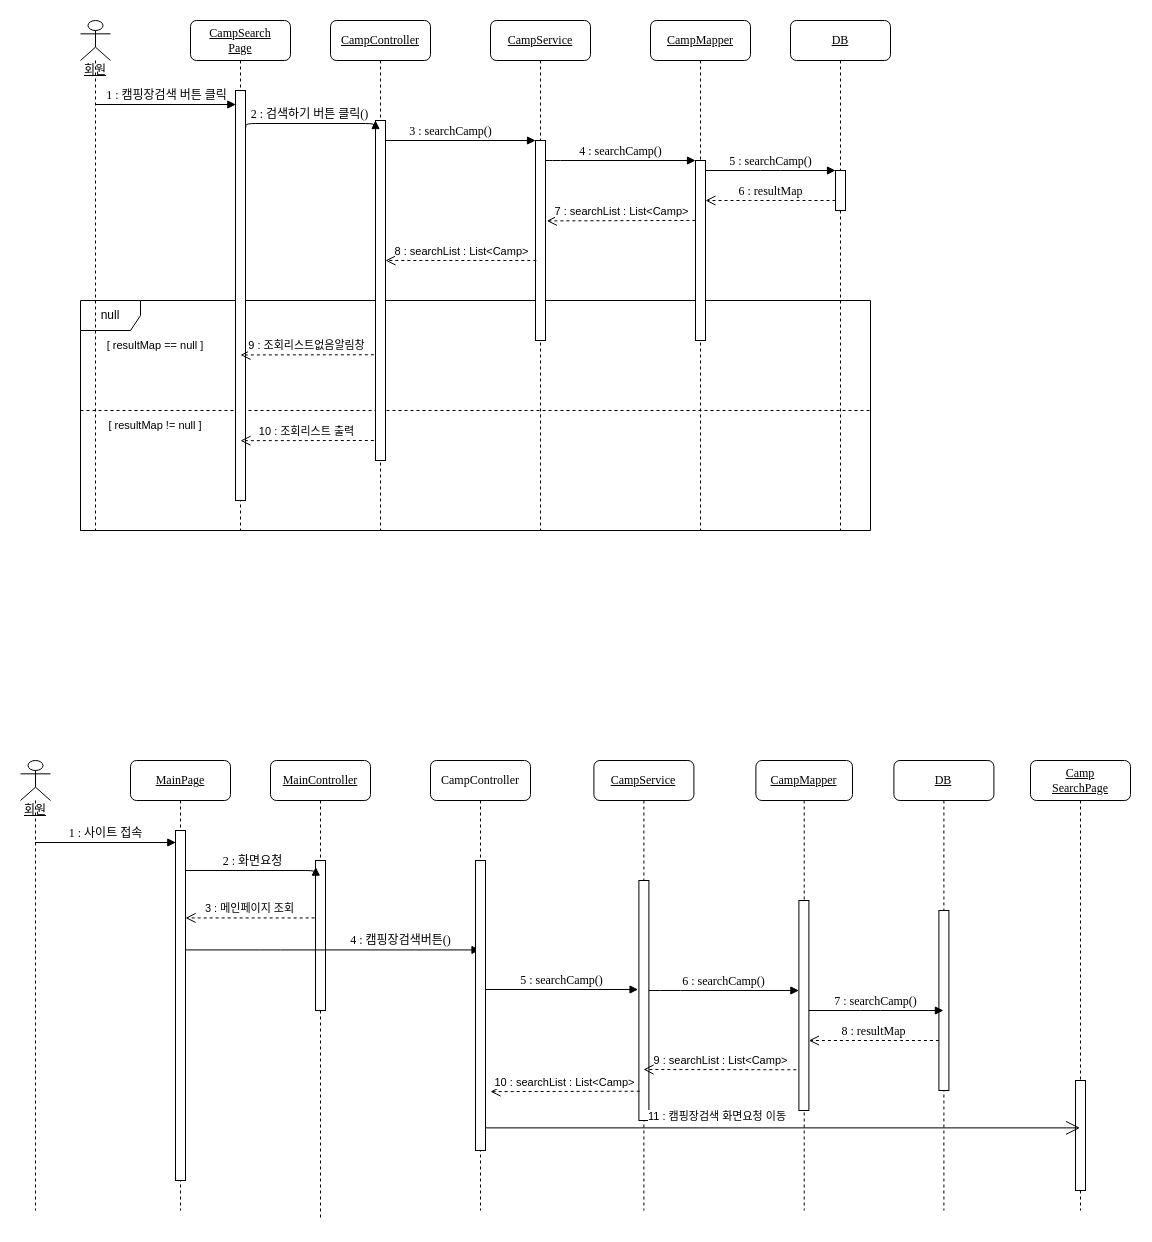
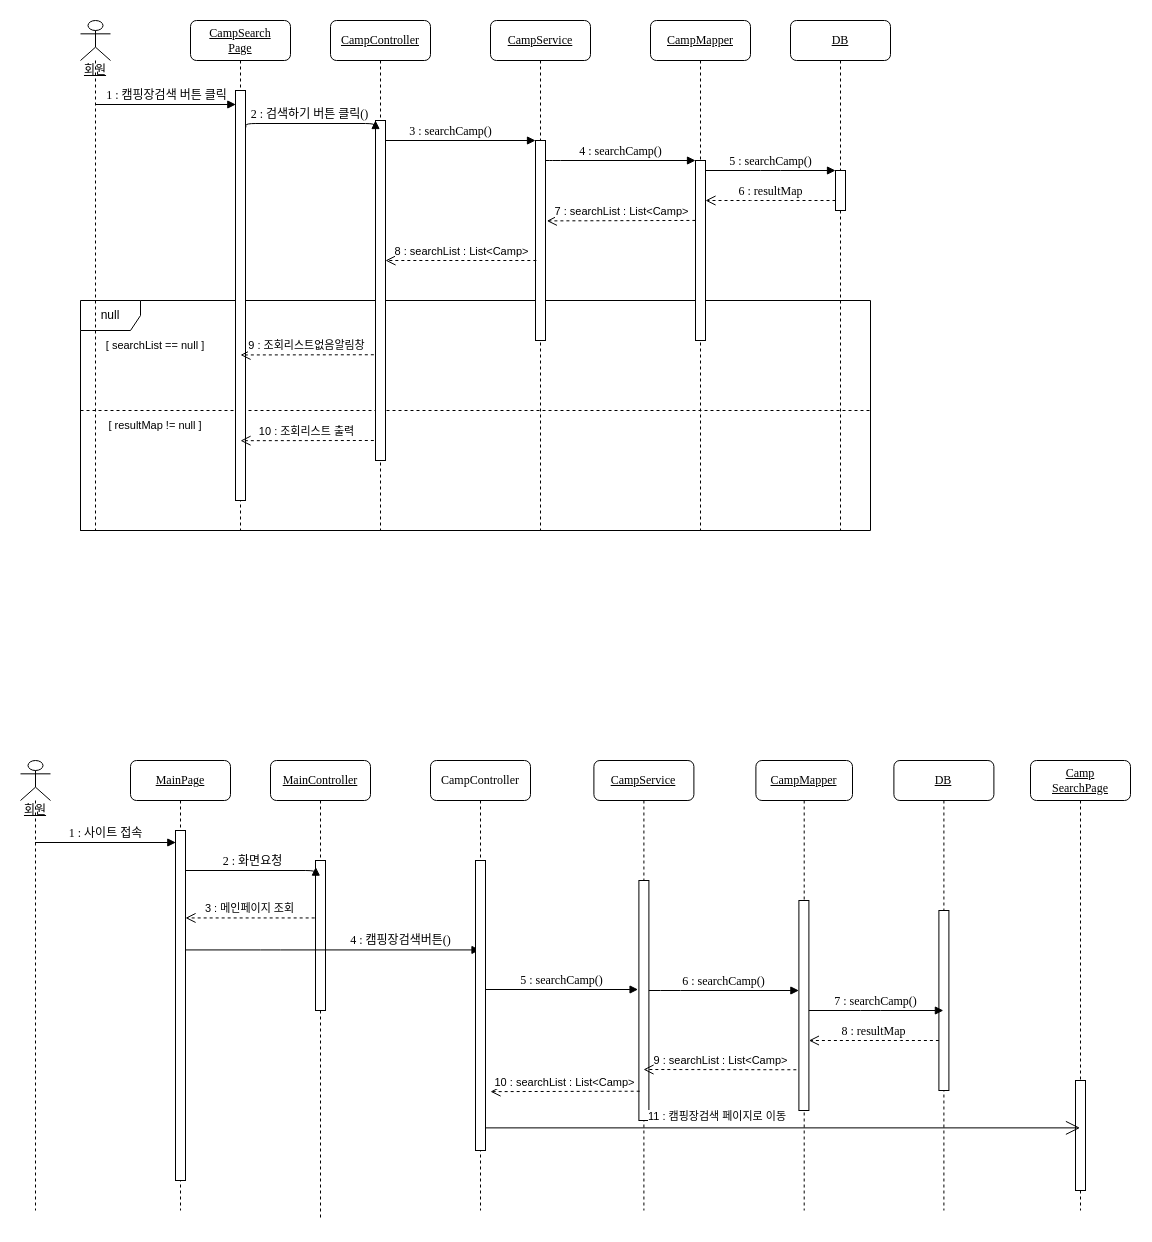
node "[ resultMap == null ]": label "[ resultMap == null ]" -> "[ searchList == null ]"
node "11 : 캠핑장검색 화면요청 이동": label "11 : 캠핑장검색 화면요청 이동" -> "11 : 캠핑장검색 페이지로 이동"
